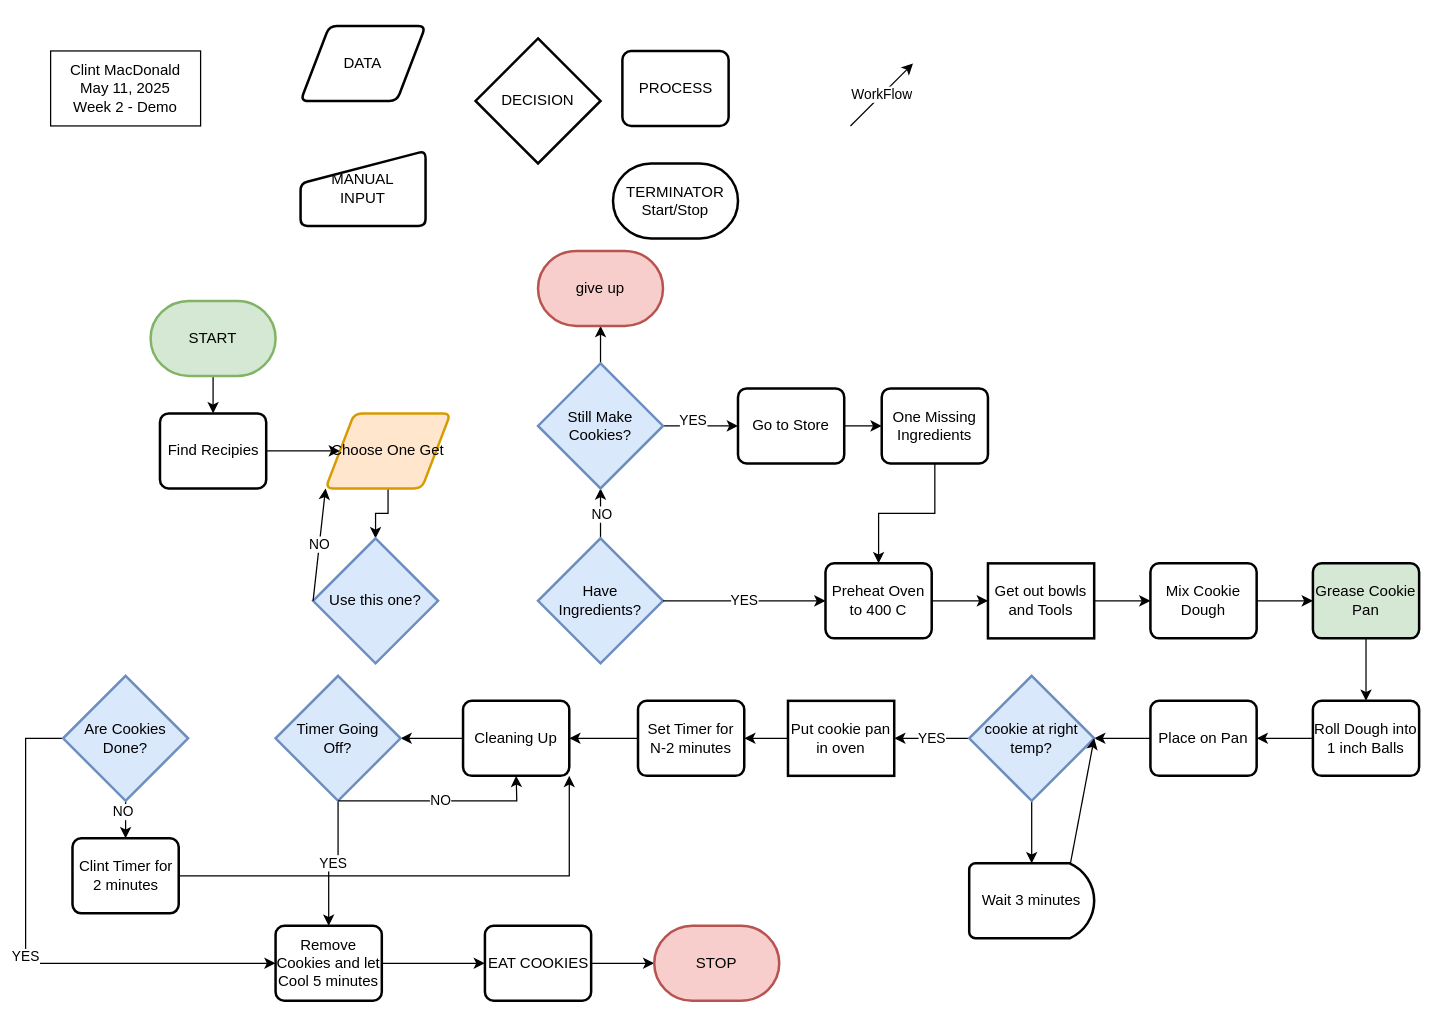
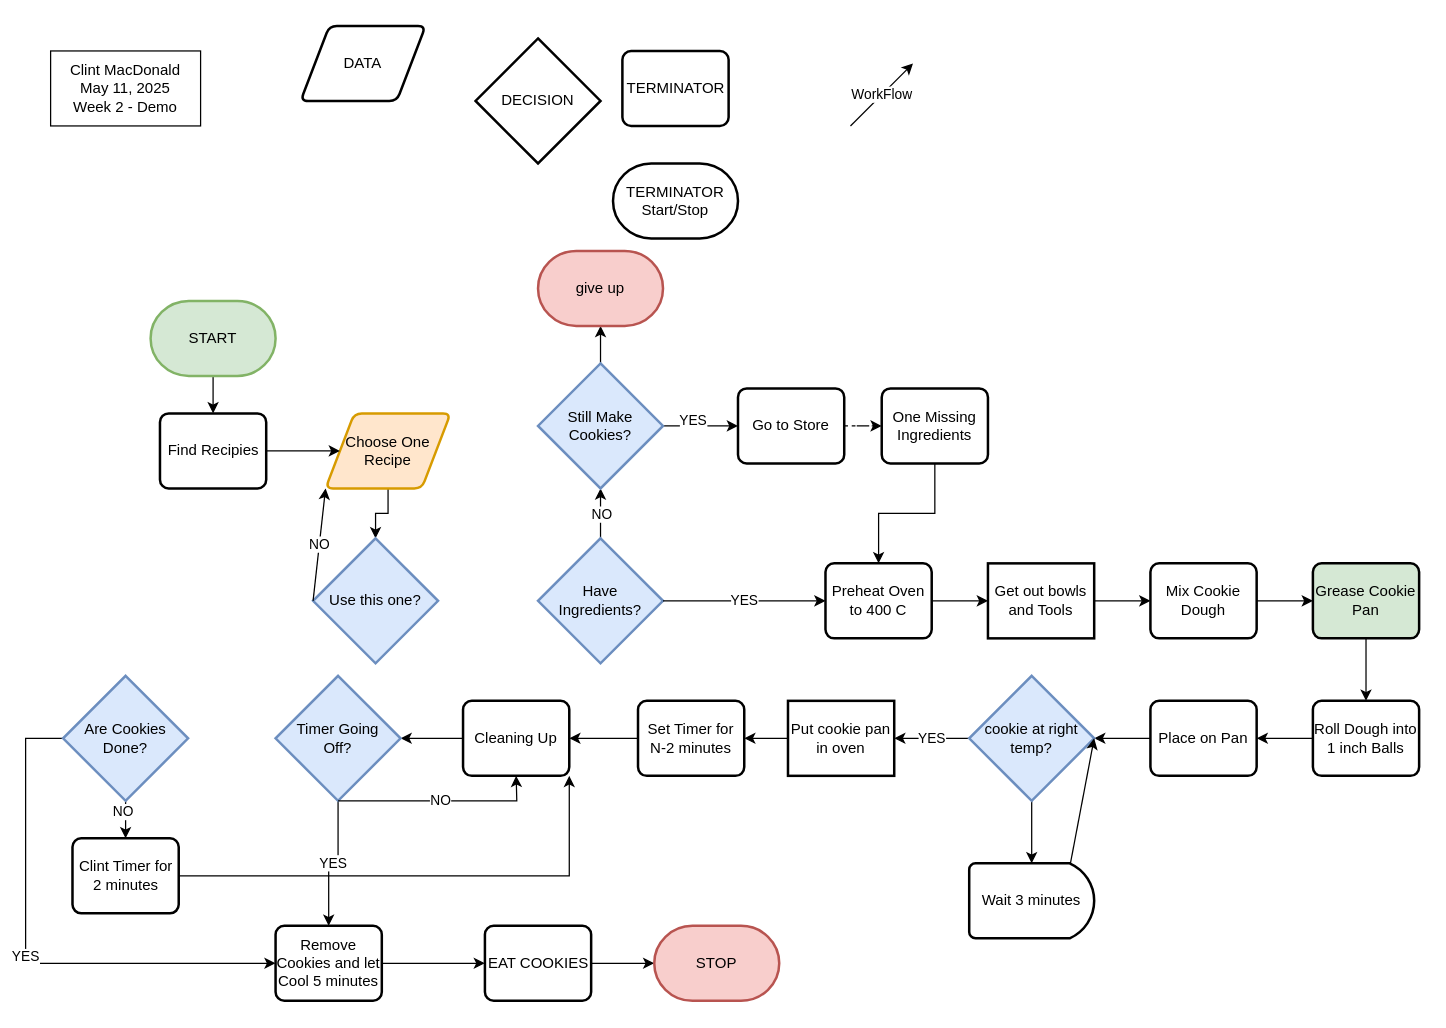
node "PROCESS": label "PROCESS" -> "TERMINATOR"
node "MANUAL INPUT": removed
edge "Go to Store" -> "One Missing Ingredients": style solid -> dashed
node "Choose One Get": label "Choose One Get" -> "Choose One Recipe"
